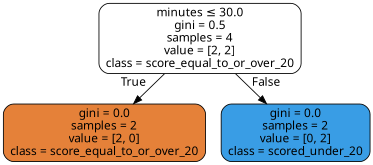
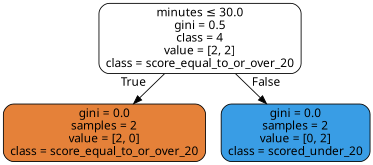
node "minutes ≤ 30.0": text "samples = 4" -> "class = 4"
